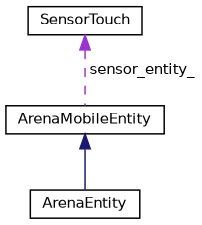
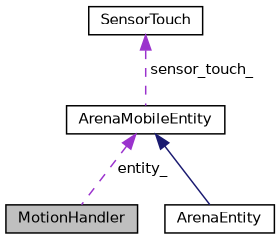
edge "ArenaMobileEntity" -> "SensorTouch": label " sensor_entity_" -> " sensor_touch_"
node "MotionHandler": added
